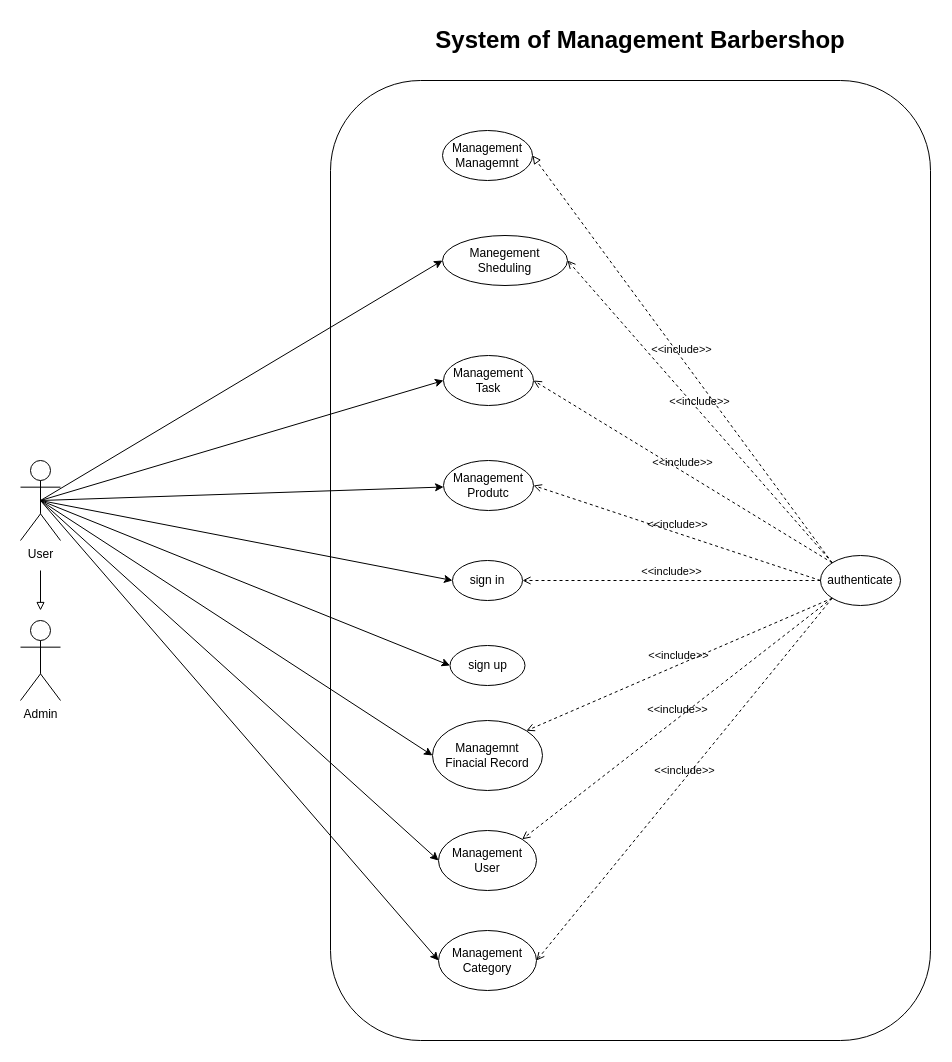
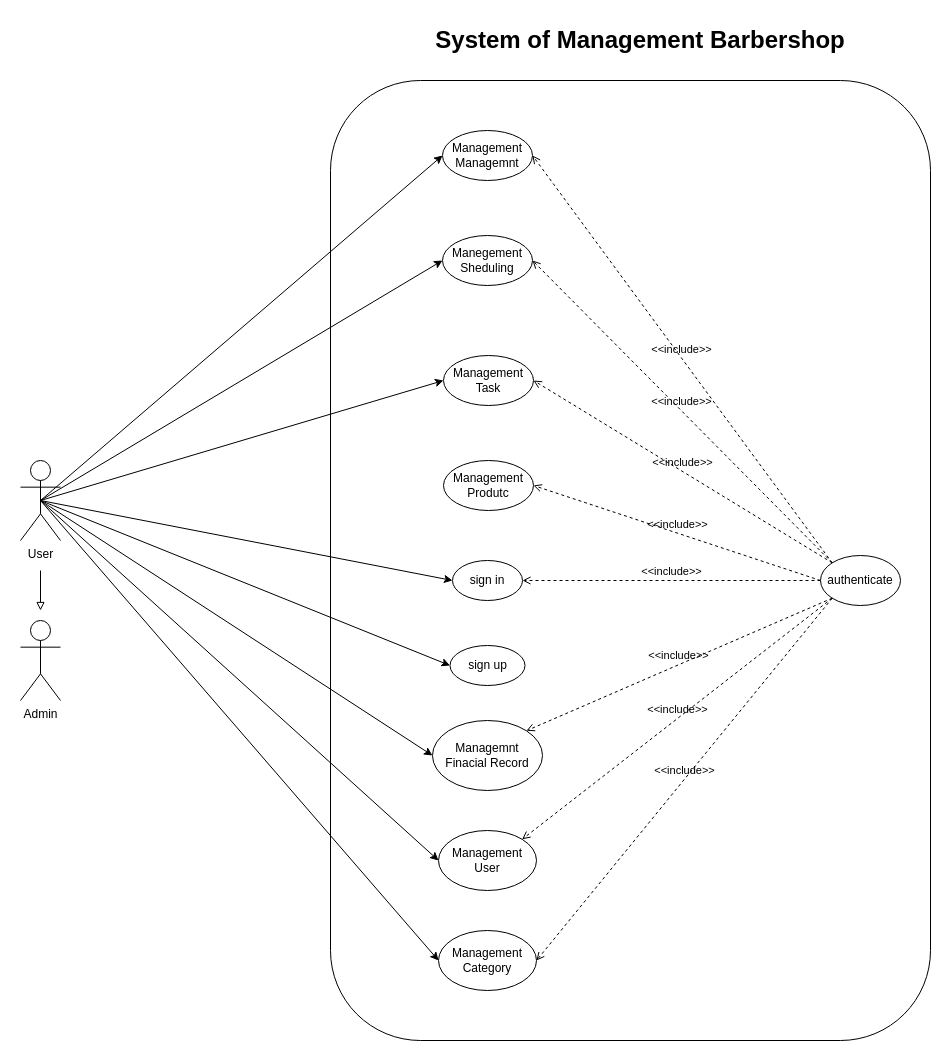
edge "authenticate" -> "Management Managemnt": arrowhead block -> open
node "Manegement Sheduling": size 125x50 -> 90x50
edge "User" -> "Management Produtc": now "User" -> "Management Managemnt"
